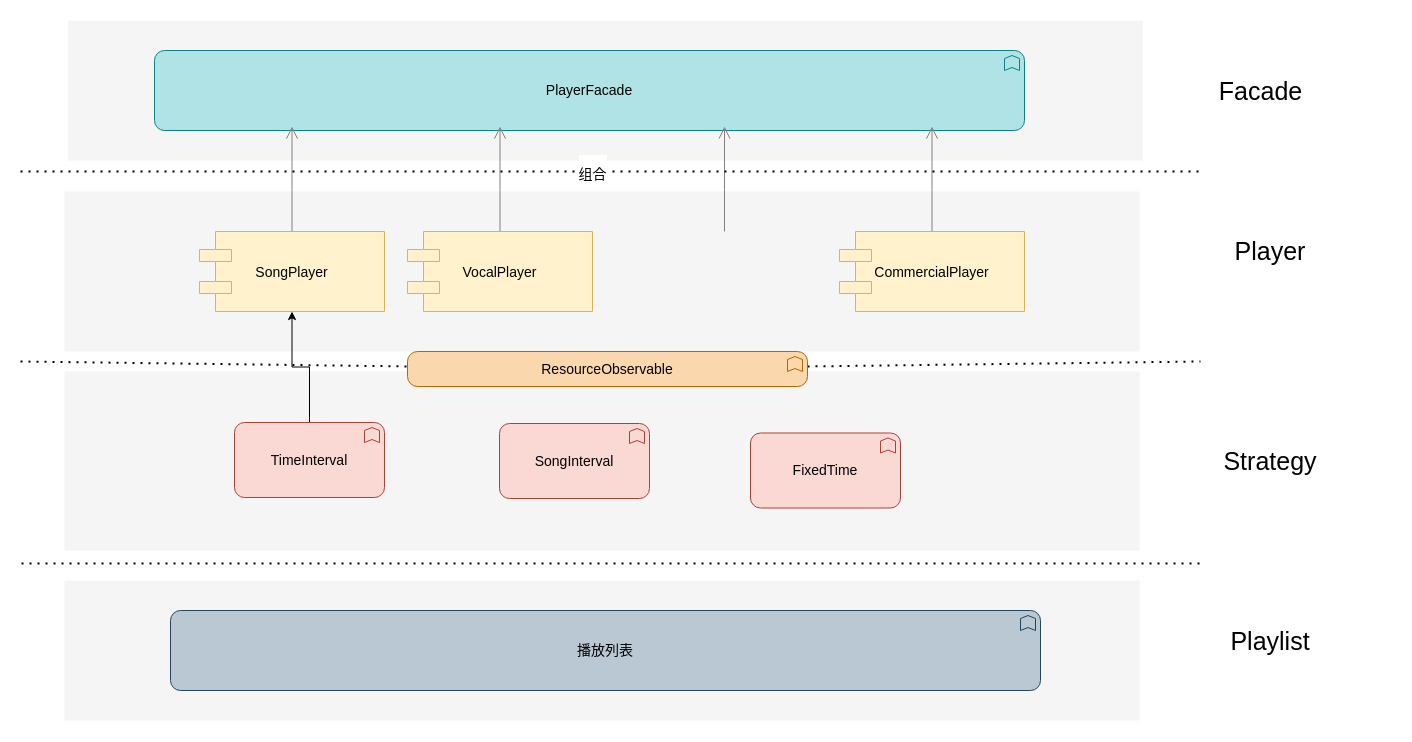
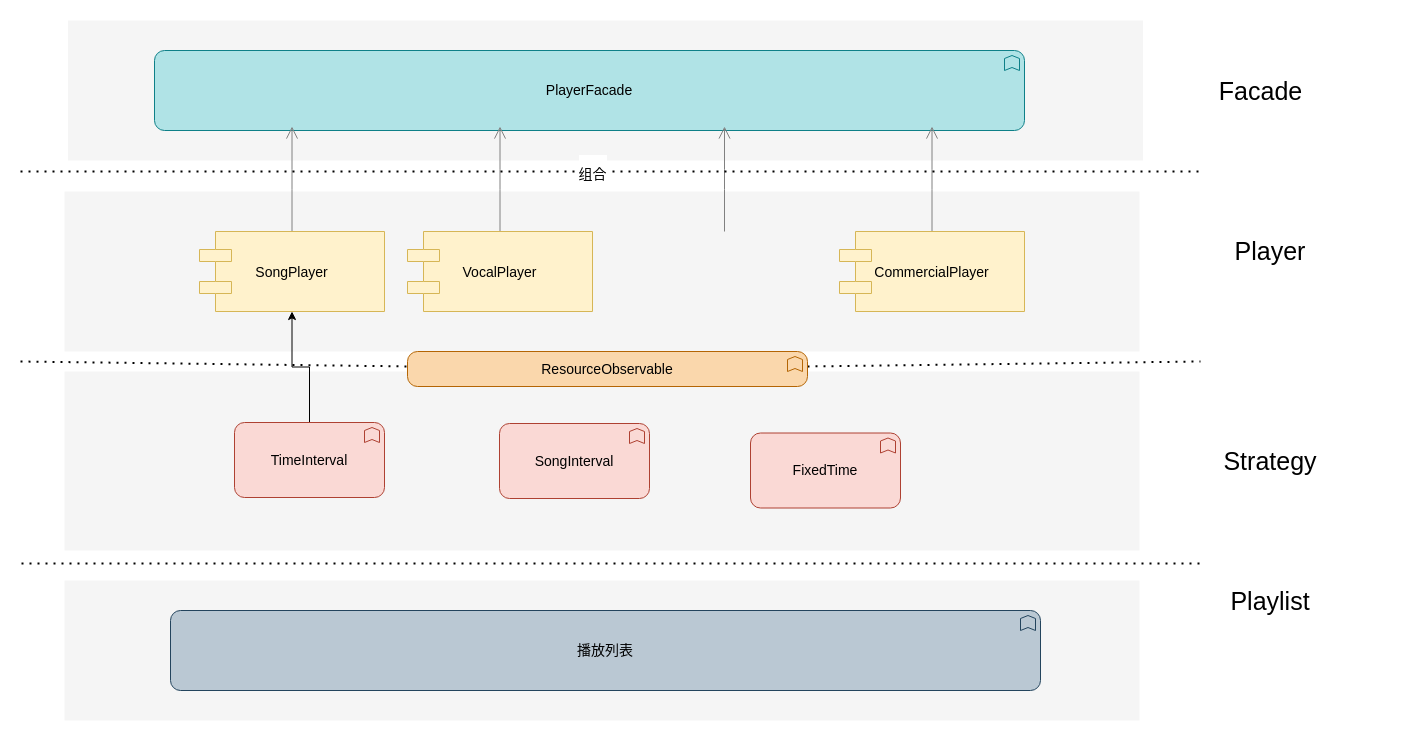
node "Playlist": moved (1271, 641) -> (1271, 601)
